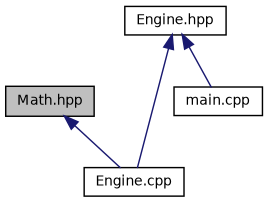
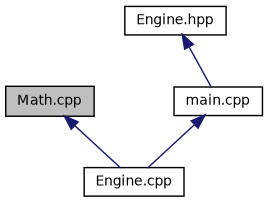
node "Math.hpp": label "Math.hpp" -> "Math.cpp"
edge "Engine.cpp" -> "Engine.hpp": now "Engine.cpp" -> "main.cpp"
